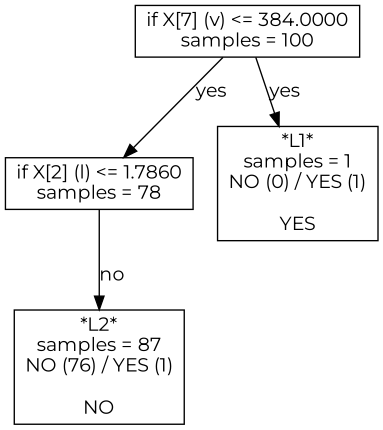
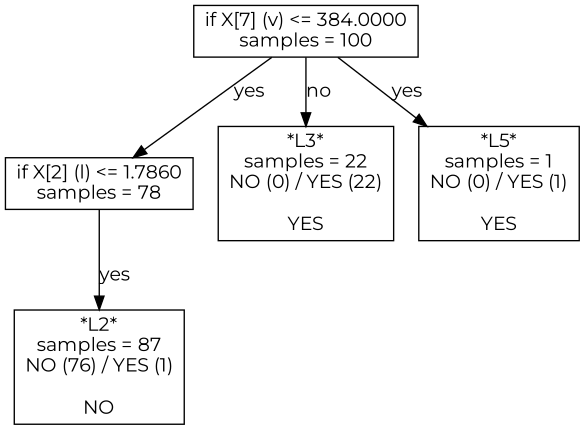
node "*L1* samples = 1 NO (0) / YES (1) YES": label "*L1* samples = 1 NO (0) / YES (1) YES" -> "*L5* samples = 1 NO (0) / YES (1) YES"
node "*L3* samples = 22 NO (0) / YES (22) YES": added
edge "if X[2] (l) <= 1.7860 samples = 78" -> "*L2* samples = 87 NO (76) / YES (1) NO": label "no" -> "yes"
